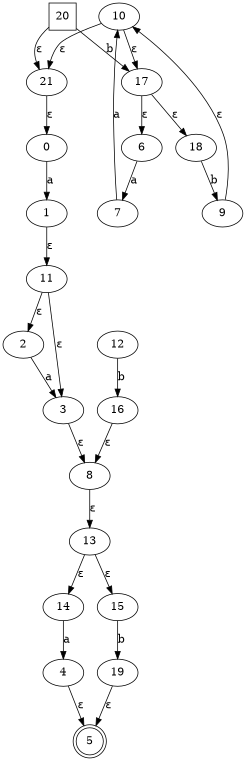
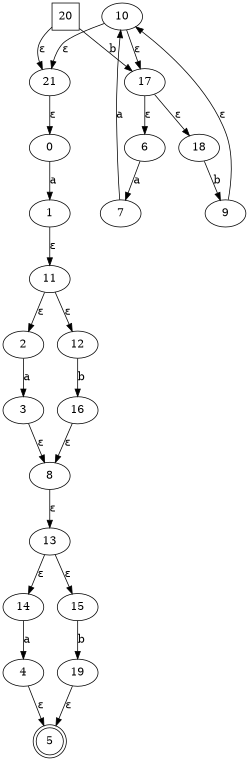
edge "11" -> "3": now "11" -> "12"
